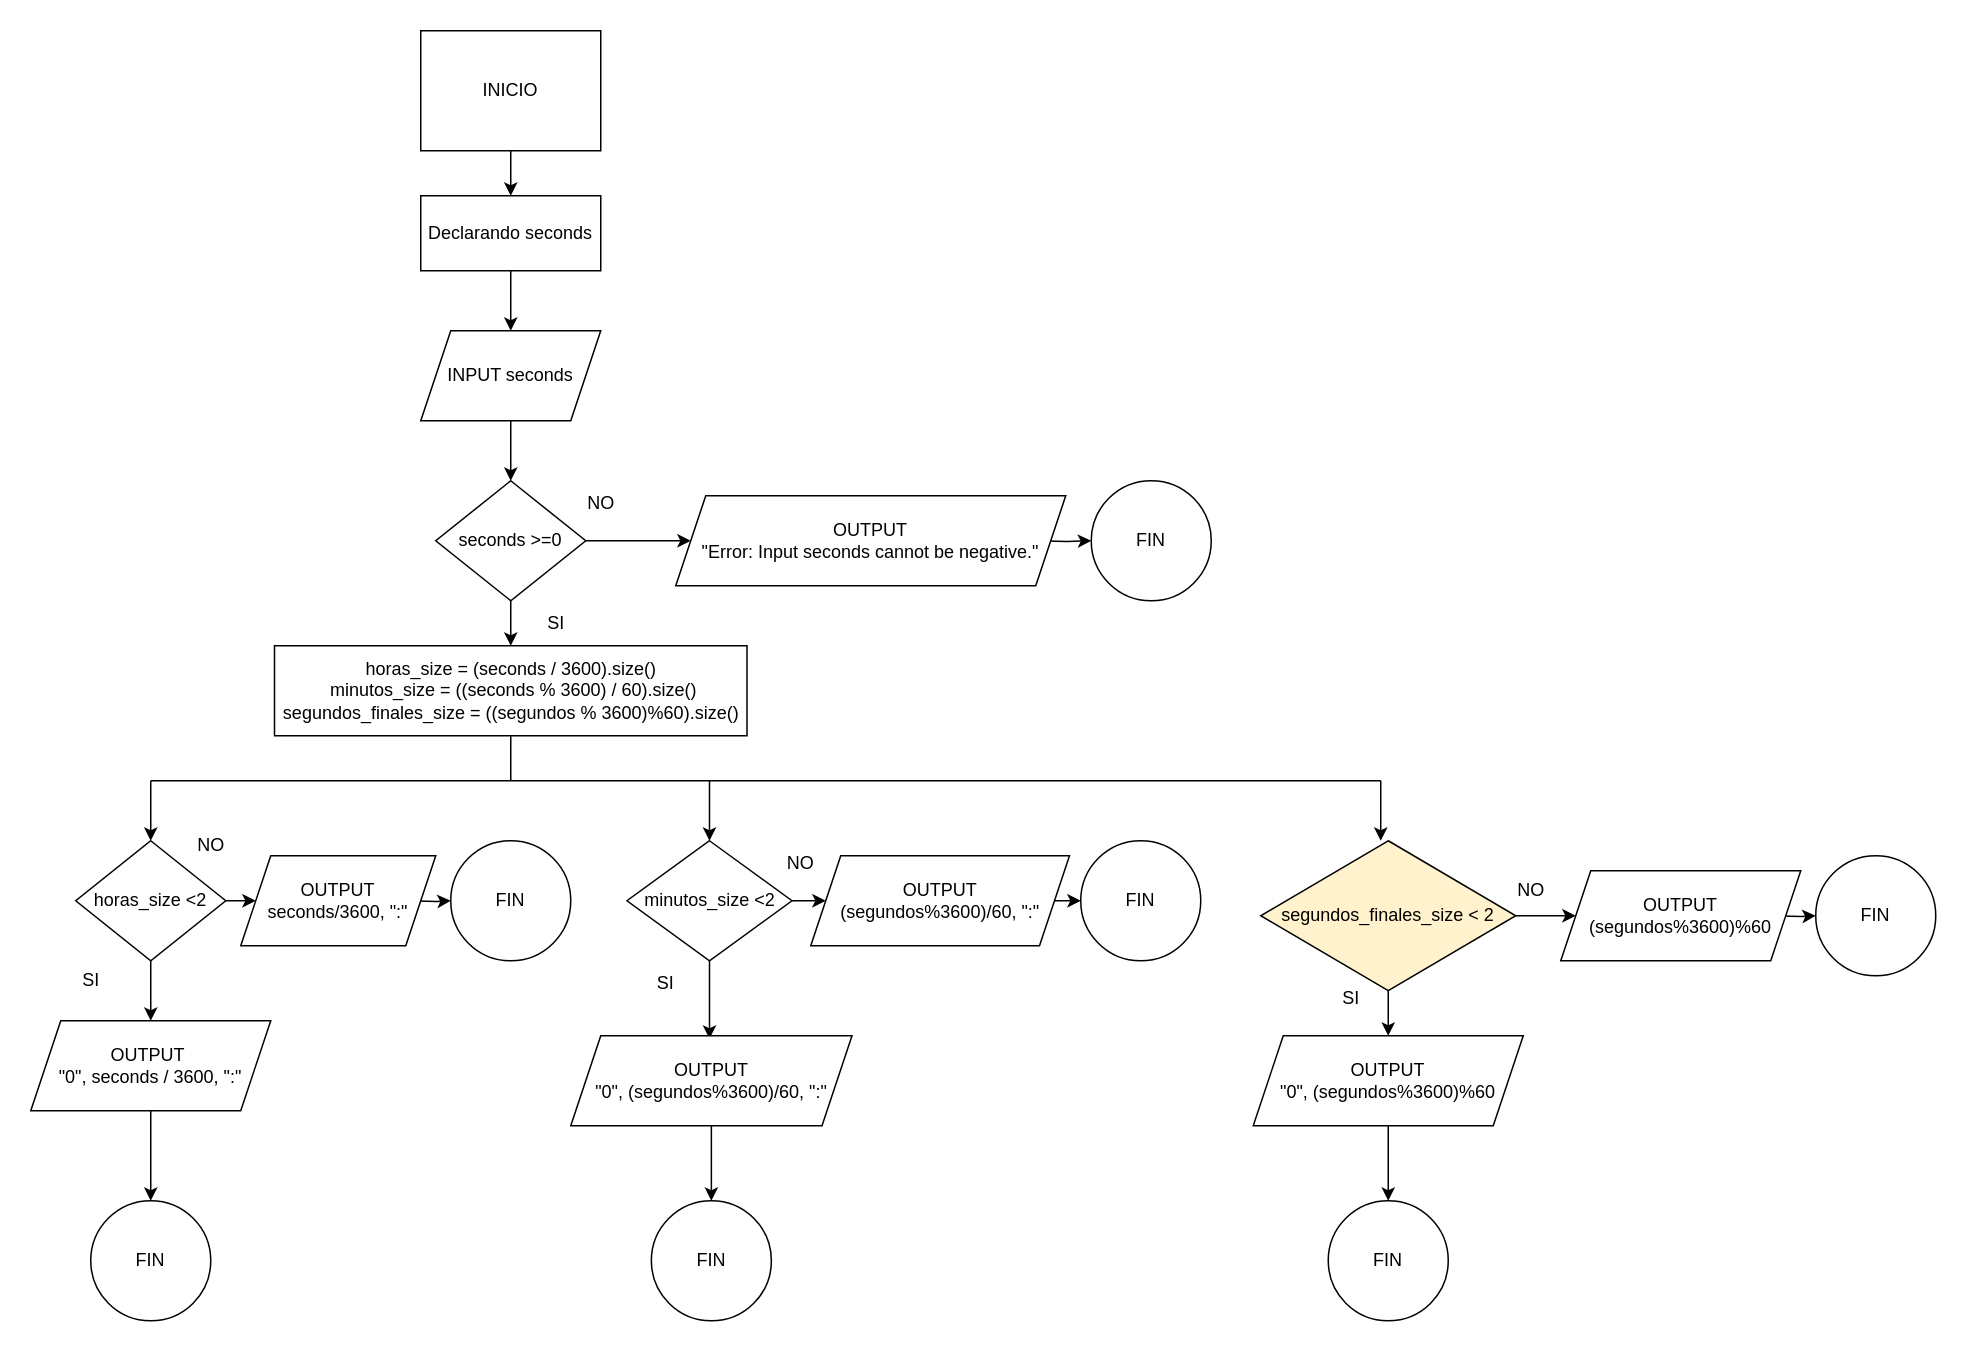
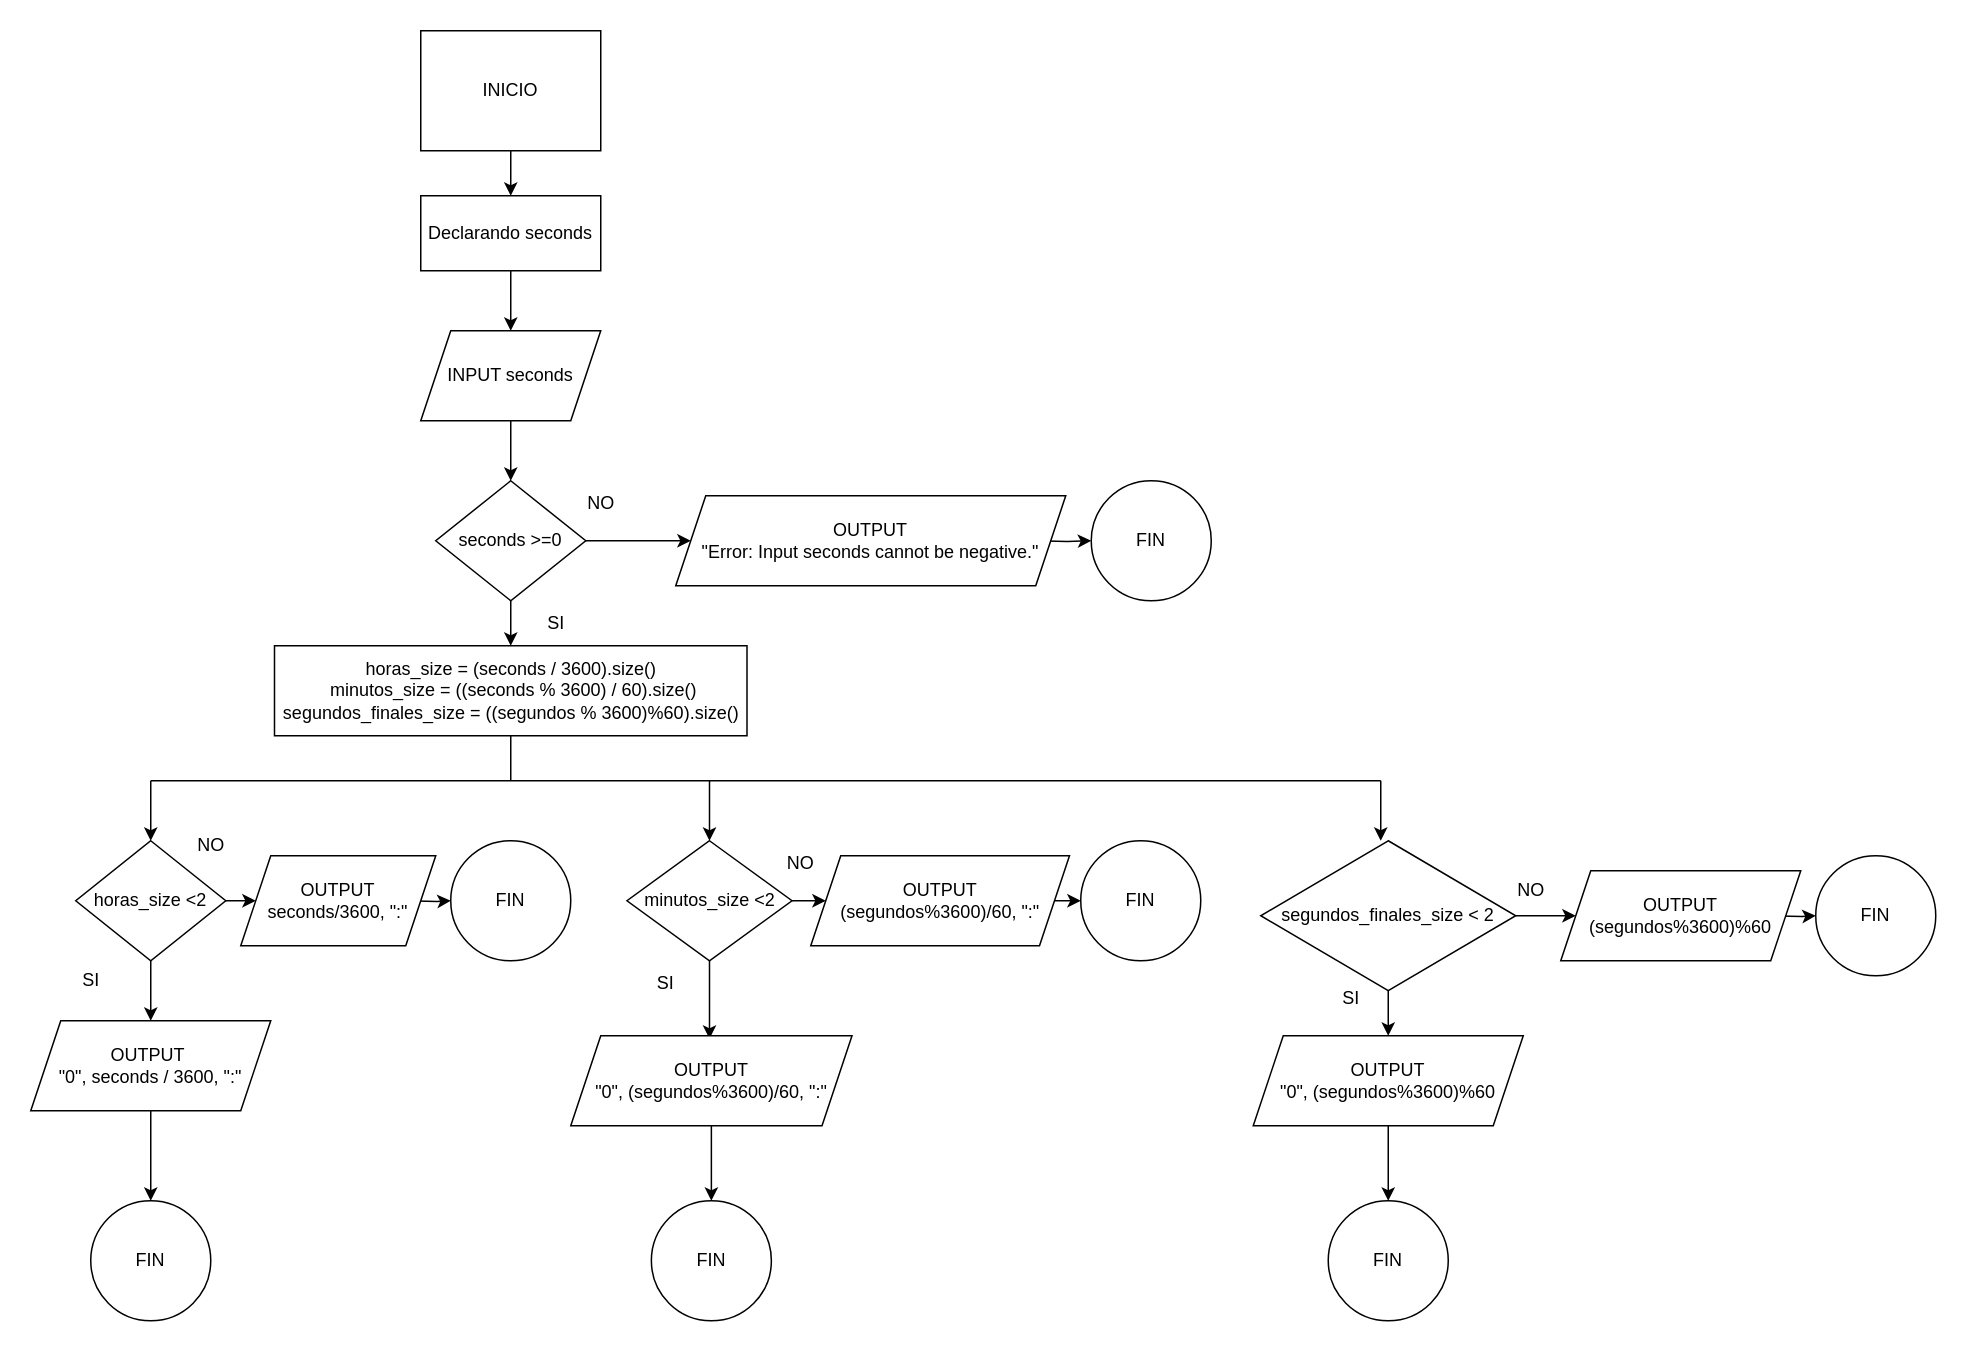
node "segundos_finales_size < 2": fillcolor #fff2cc -> #ffffff
